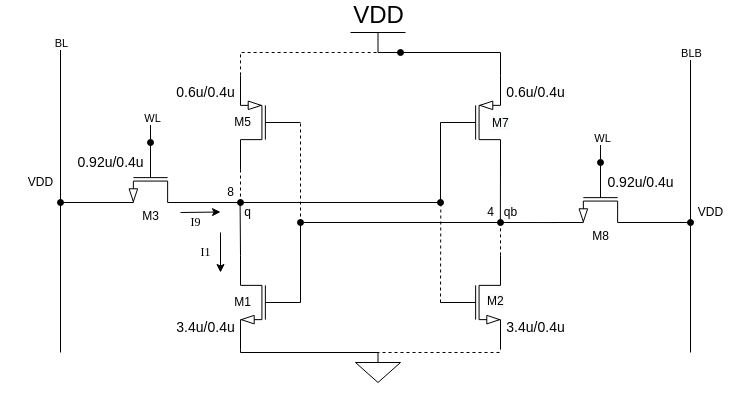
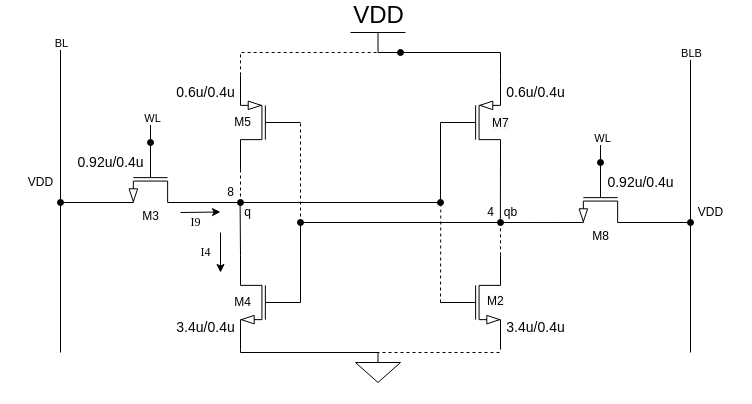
node "I1": label "I1" -> "I4"
node "M1": label "M1" -> "M4"
